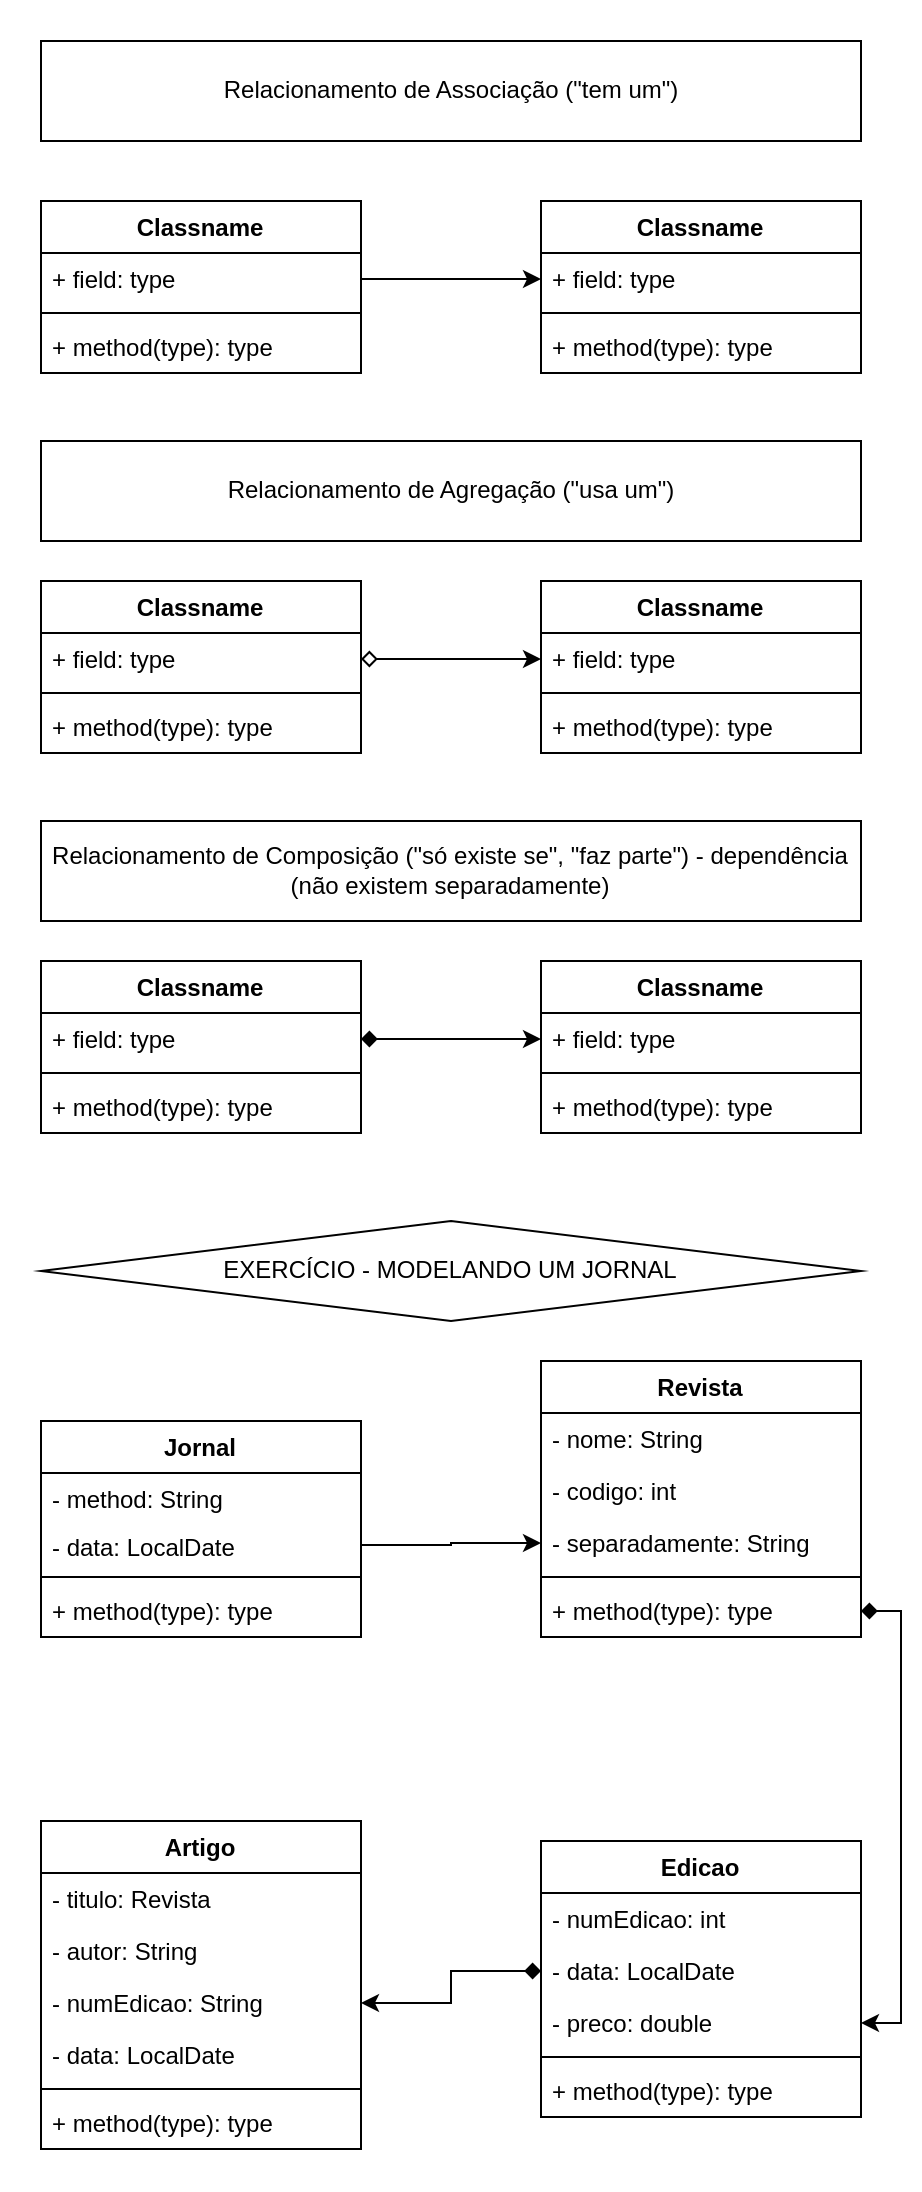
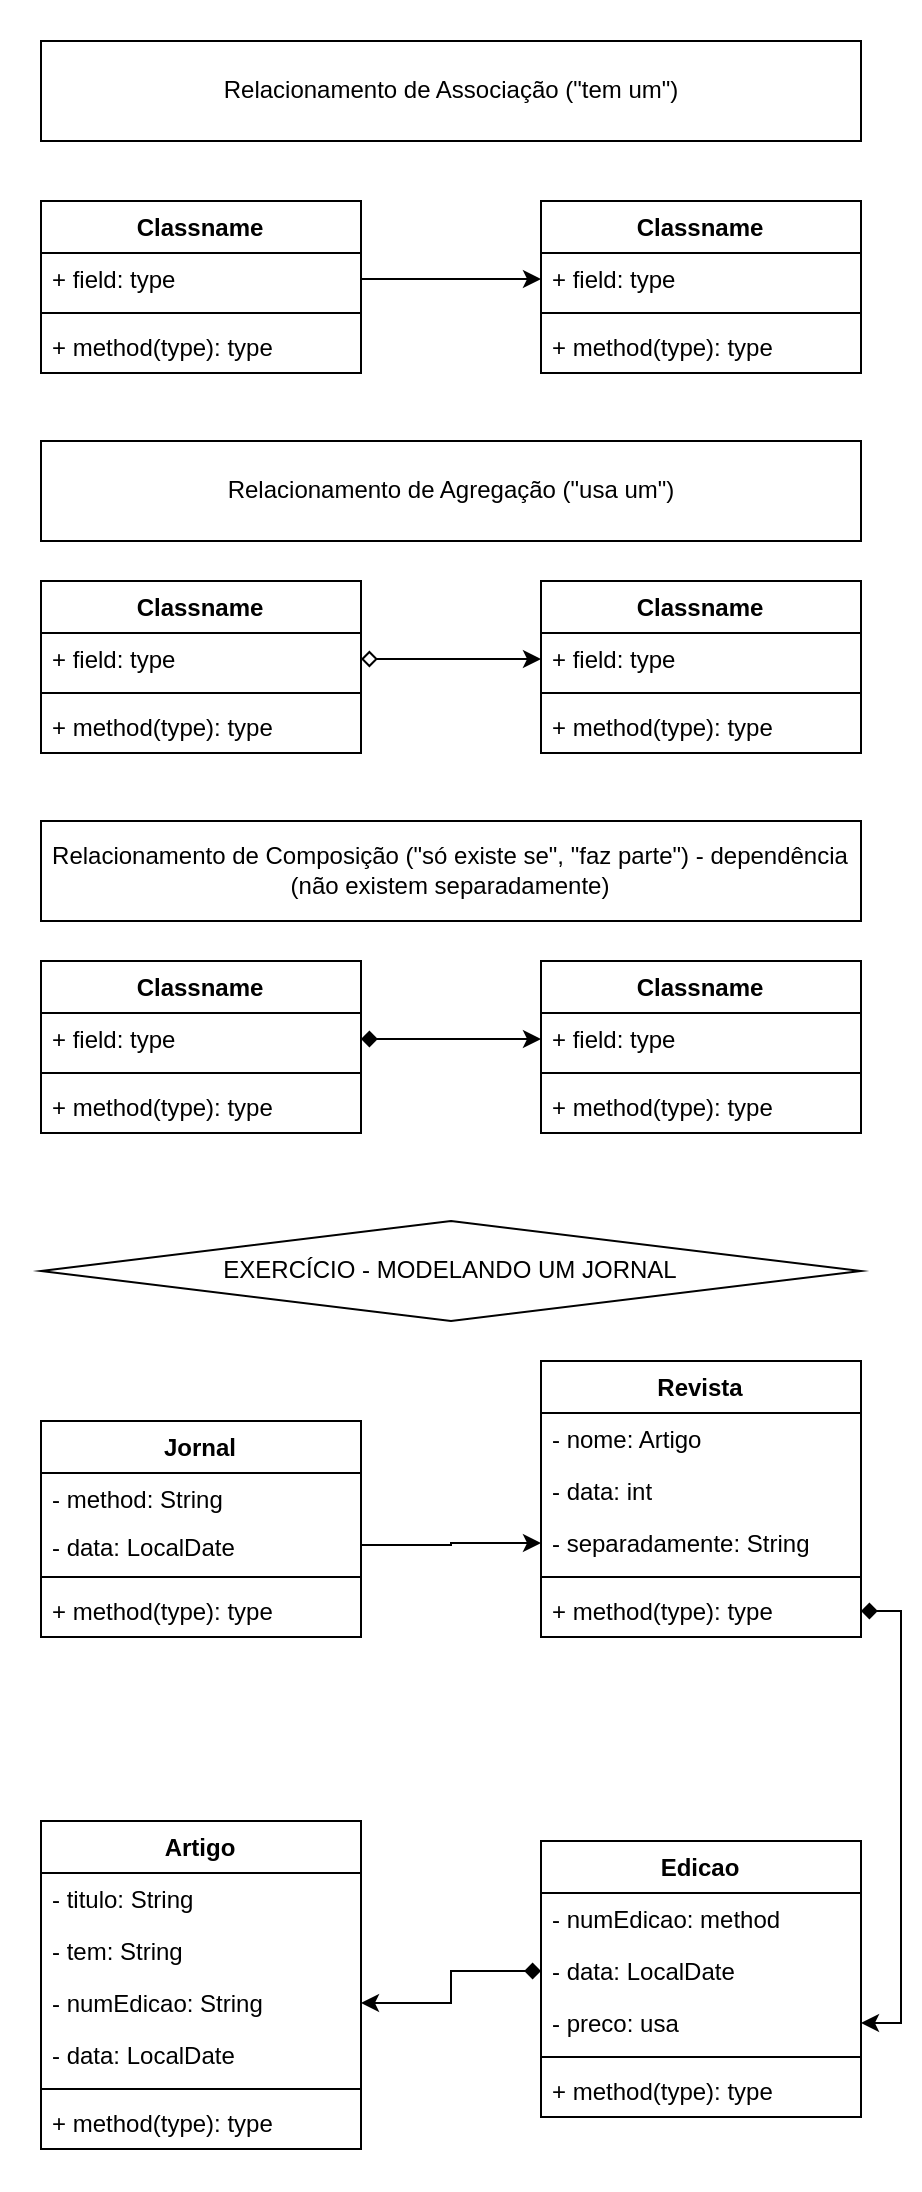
node "- nome: String": label "- nome: String" -> "- nome: Artigo"
node "- codigo: int": label "- codigo: int" -> "- data: int"
node "- titulo: Revista": label "- titulo: Revista" -> "- titulo: String"
node "- numEdicao: int": label "- numEdicao: int" -> "- numEdicao: method"
node "- autor: String": label "- autor: String" -> "- tem: String"
node "- preco: double": label "- preco: double" -> "- preco: usa"
